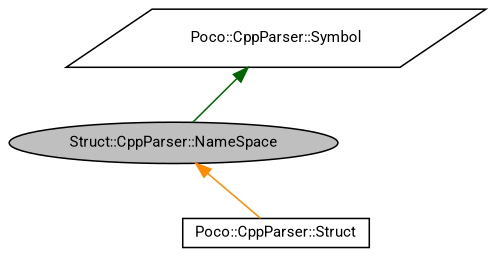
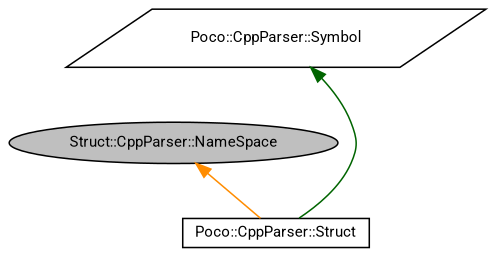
edge "Struct::CppParser::NameSpace" -> "Poco::CppParser::Symbol": now "Poco::CppParser::Struct" -> "Poco::CppParser::Symbol"
